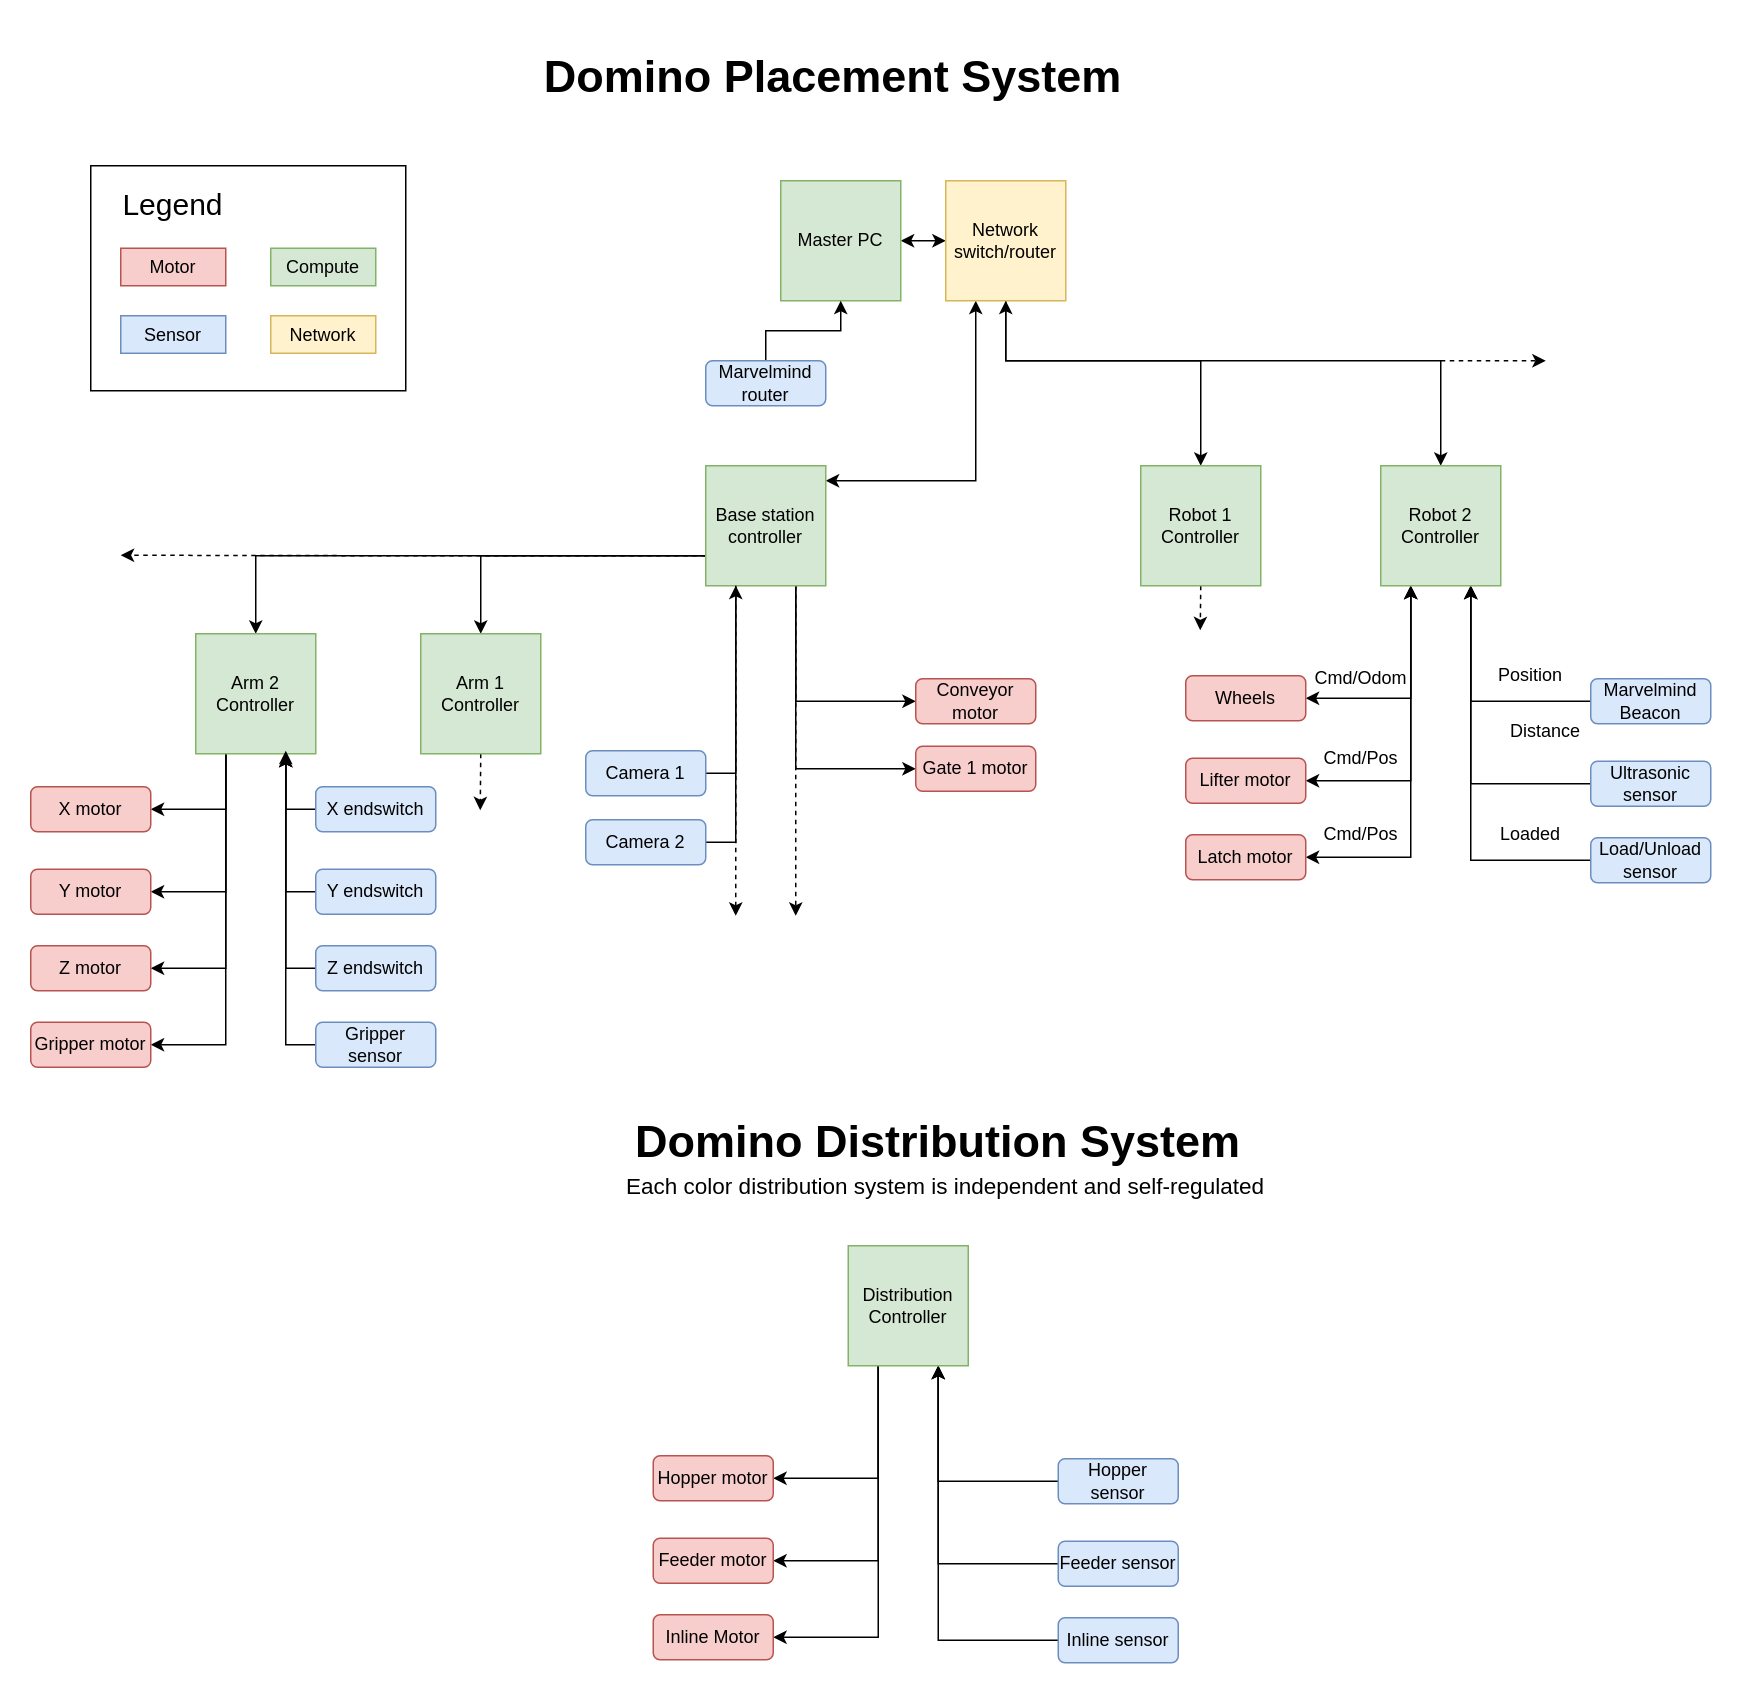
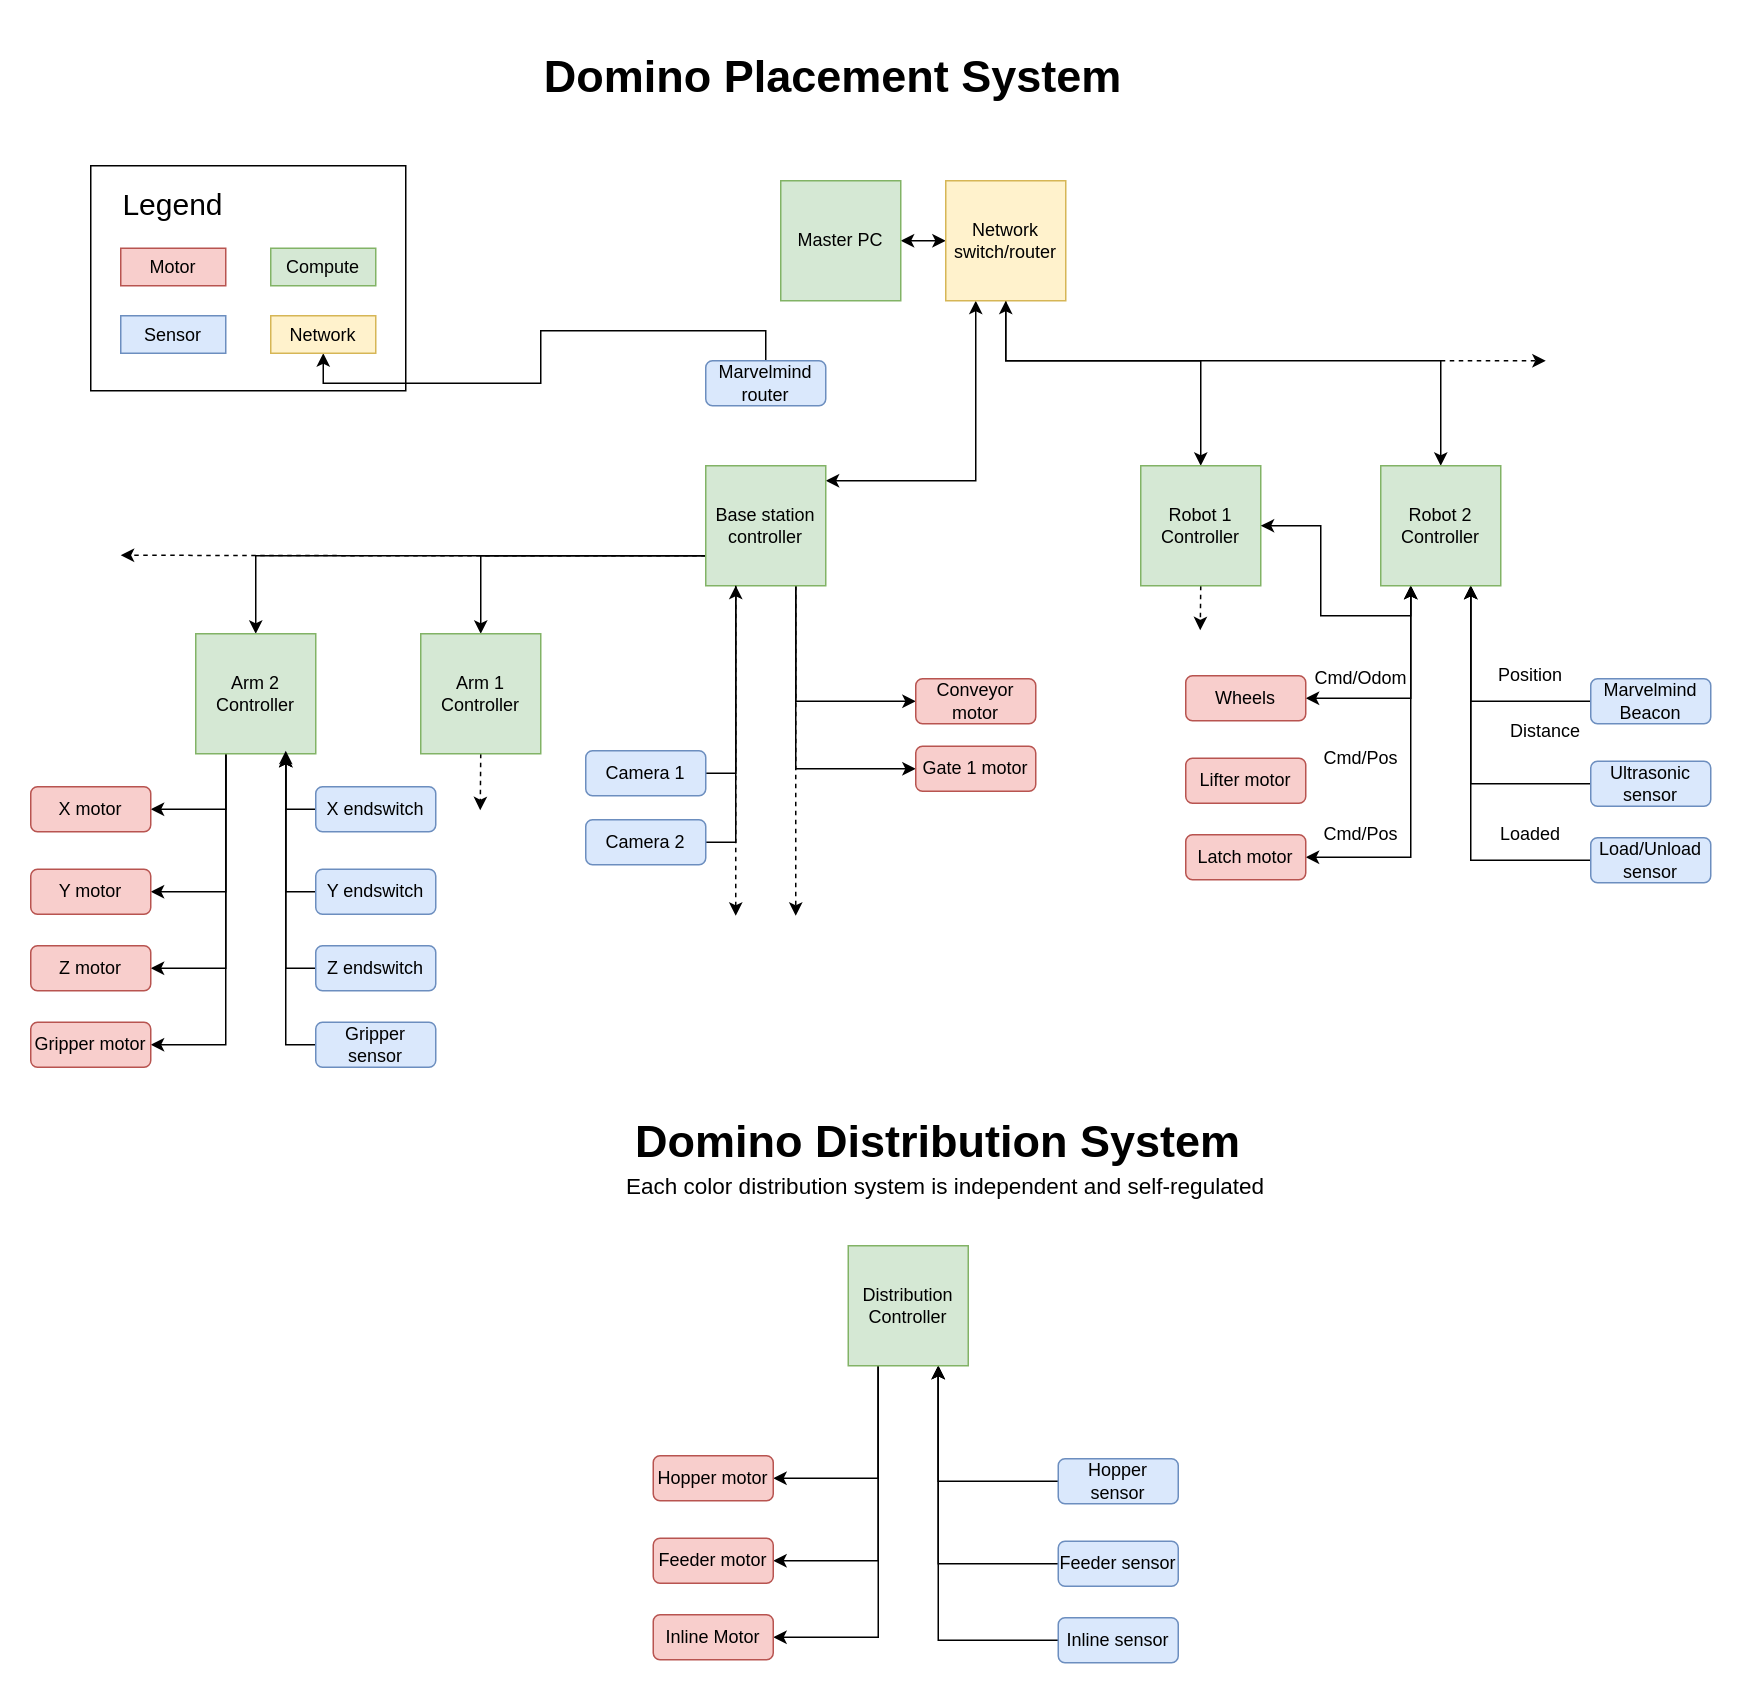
edge "Marvelmind router" -> "Master PC": now "Marvelmind router" -> "Network"
edge "Robot 2 Controller" -- "Lifter motor": now "Robot 2 Controller" -- "Robot 1 Controller"
